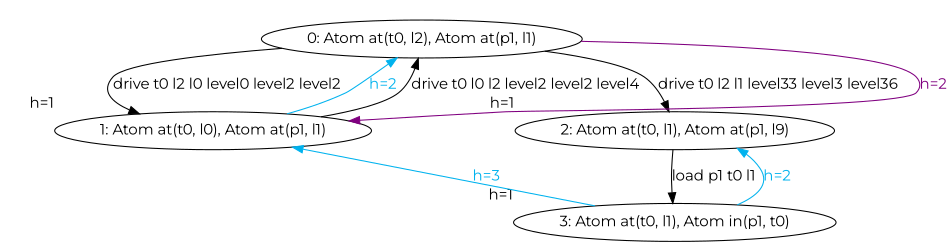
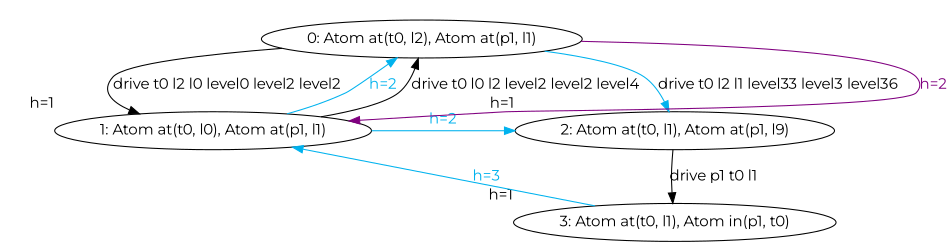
edge "0: Atom at(t0, l2), Atom at(p1, l1)" -> "2: Atom at(t0, l1), Atom at(p1, l9) h=1": color black -> deepskyblue2
edge "2: Atom at(t0, l1), Atom at(p1, l9) h=1" -> "3: Atom at(t0, l1), Atom in(p1, t0) h=1": label "load p1 t0 l1" -> "drive p1 t0 l1"
edge "3: Atom at(t0, l1), Atom in(p1, t0) h=1" -> "2: Atom at(t0, l1), Atom at(p1, l9) h=1": now "1: Atom at(t0, l0), Atom at(p1, l1) h=1" -> "2: Atom at(t0, l1), Atom at(p1, l9) h=1"
